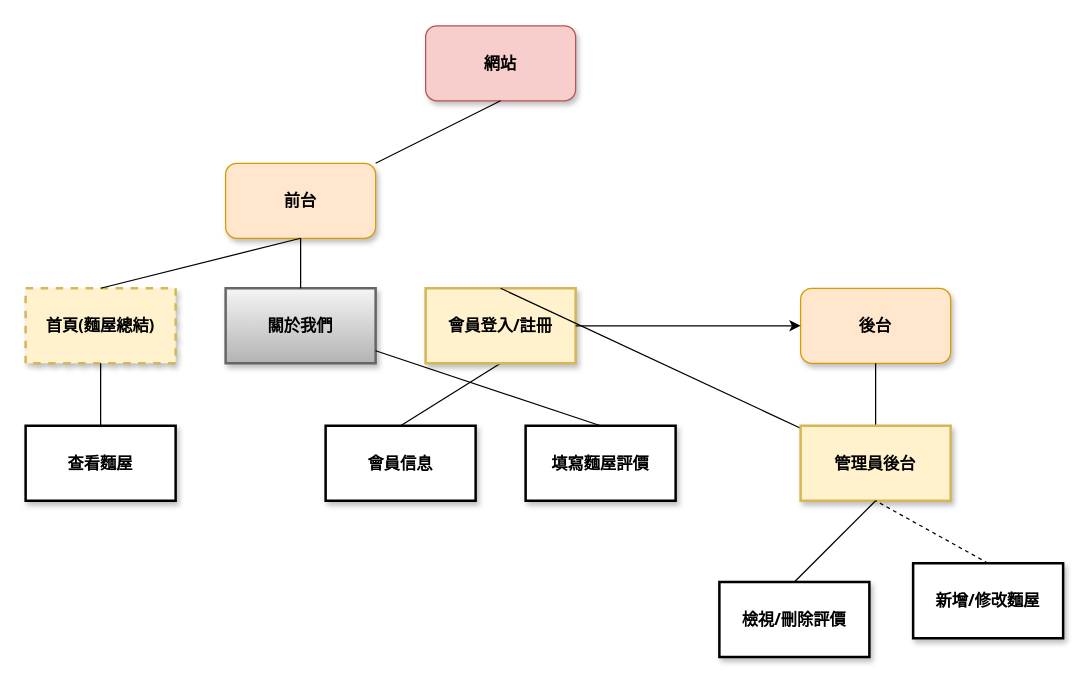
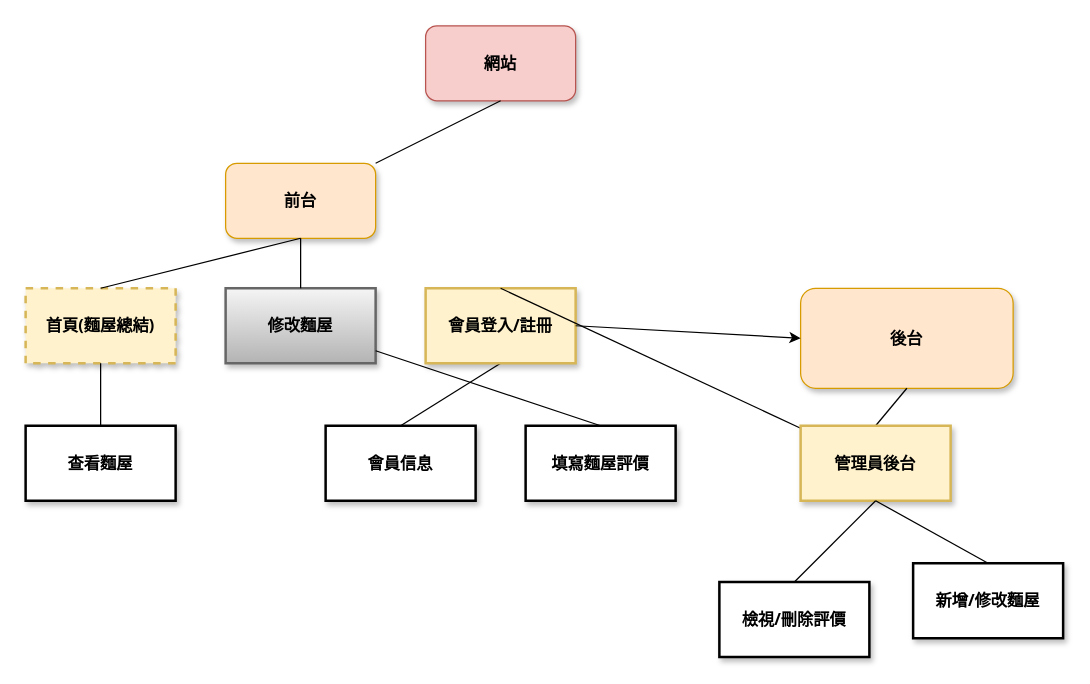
node "關於我們": label "關於我們" -> "修改麵屋"
node "後台": size 150x75 -> 213x100
edge "管理員後台" -- "新增/修改麵屋": style dashed -> solid
